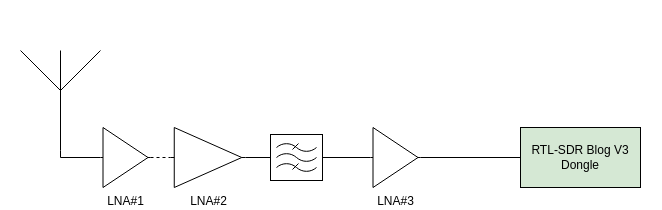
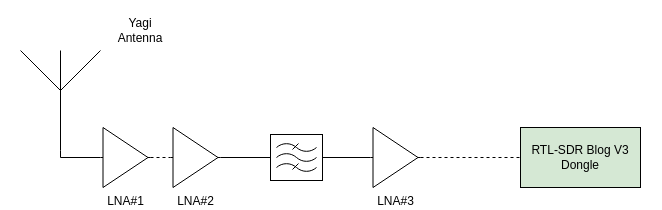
node "Yagi Antenna": added
node "LNA#2": size 75x60 -> 50x60
edge "LNA#3" -- "RTL-SDR Blog V3 Dongle": style solid -> dashed
